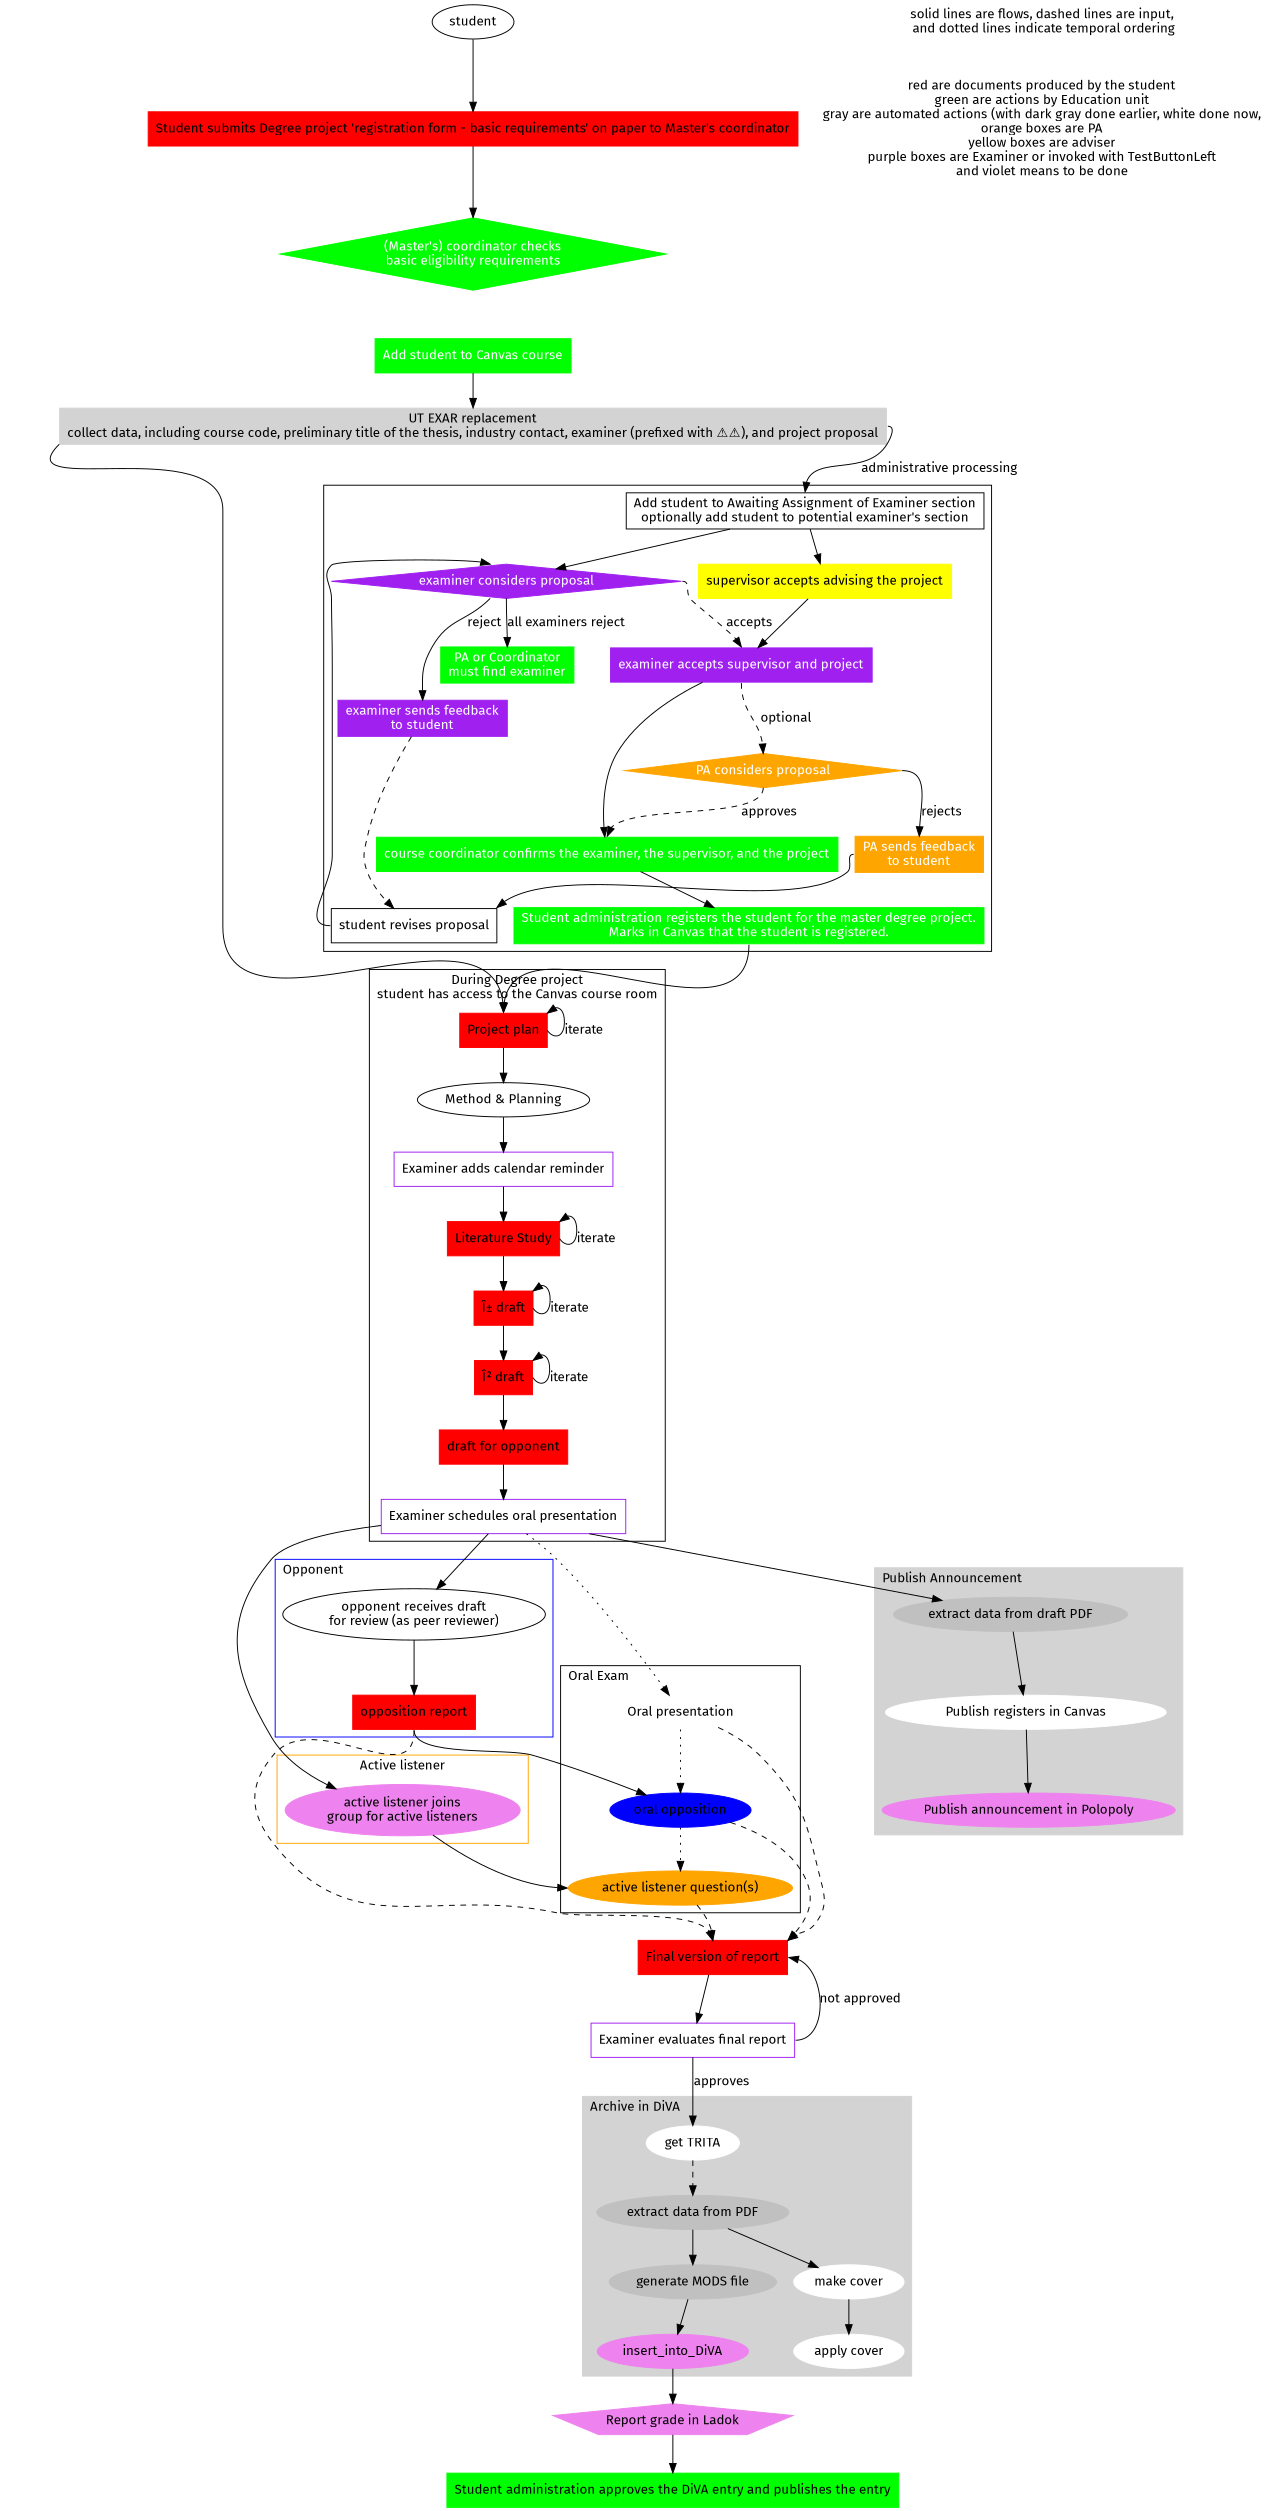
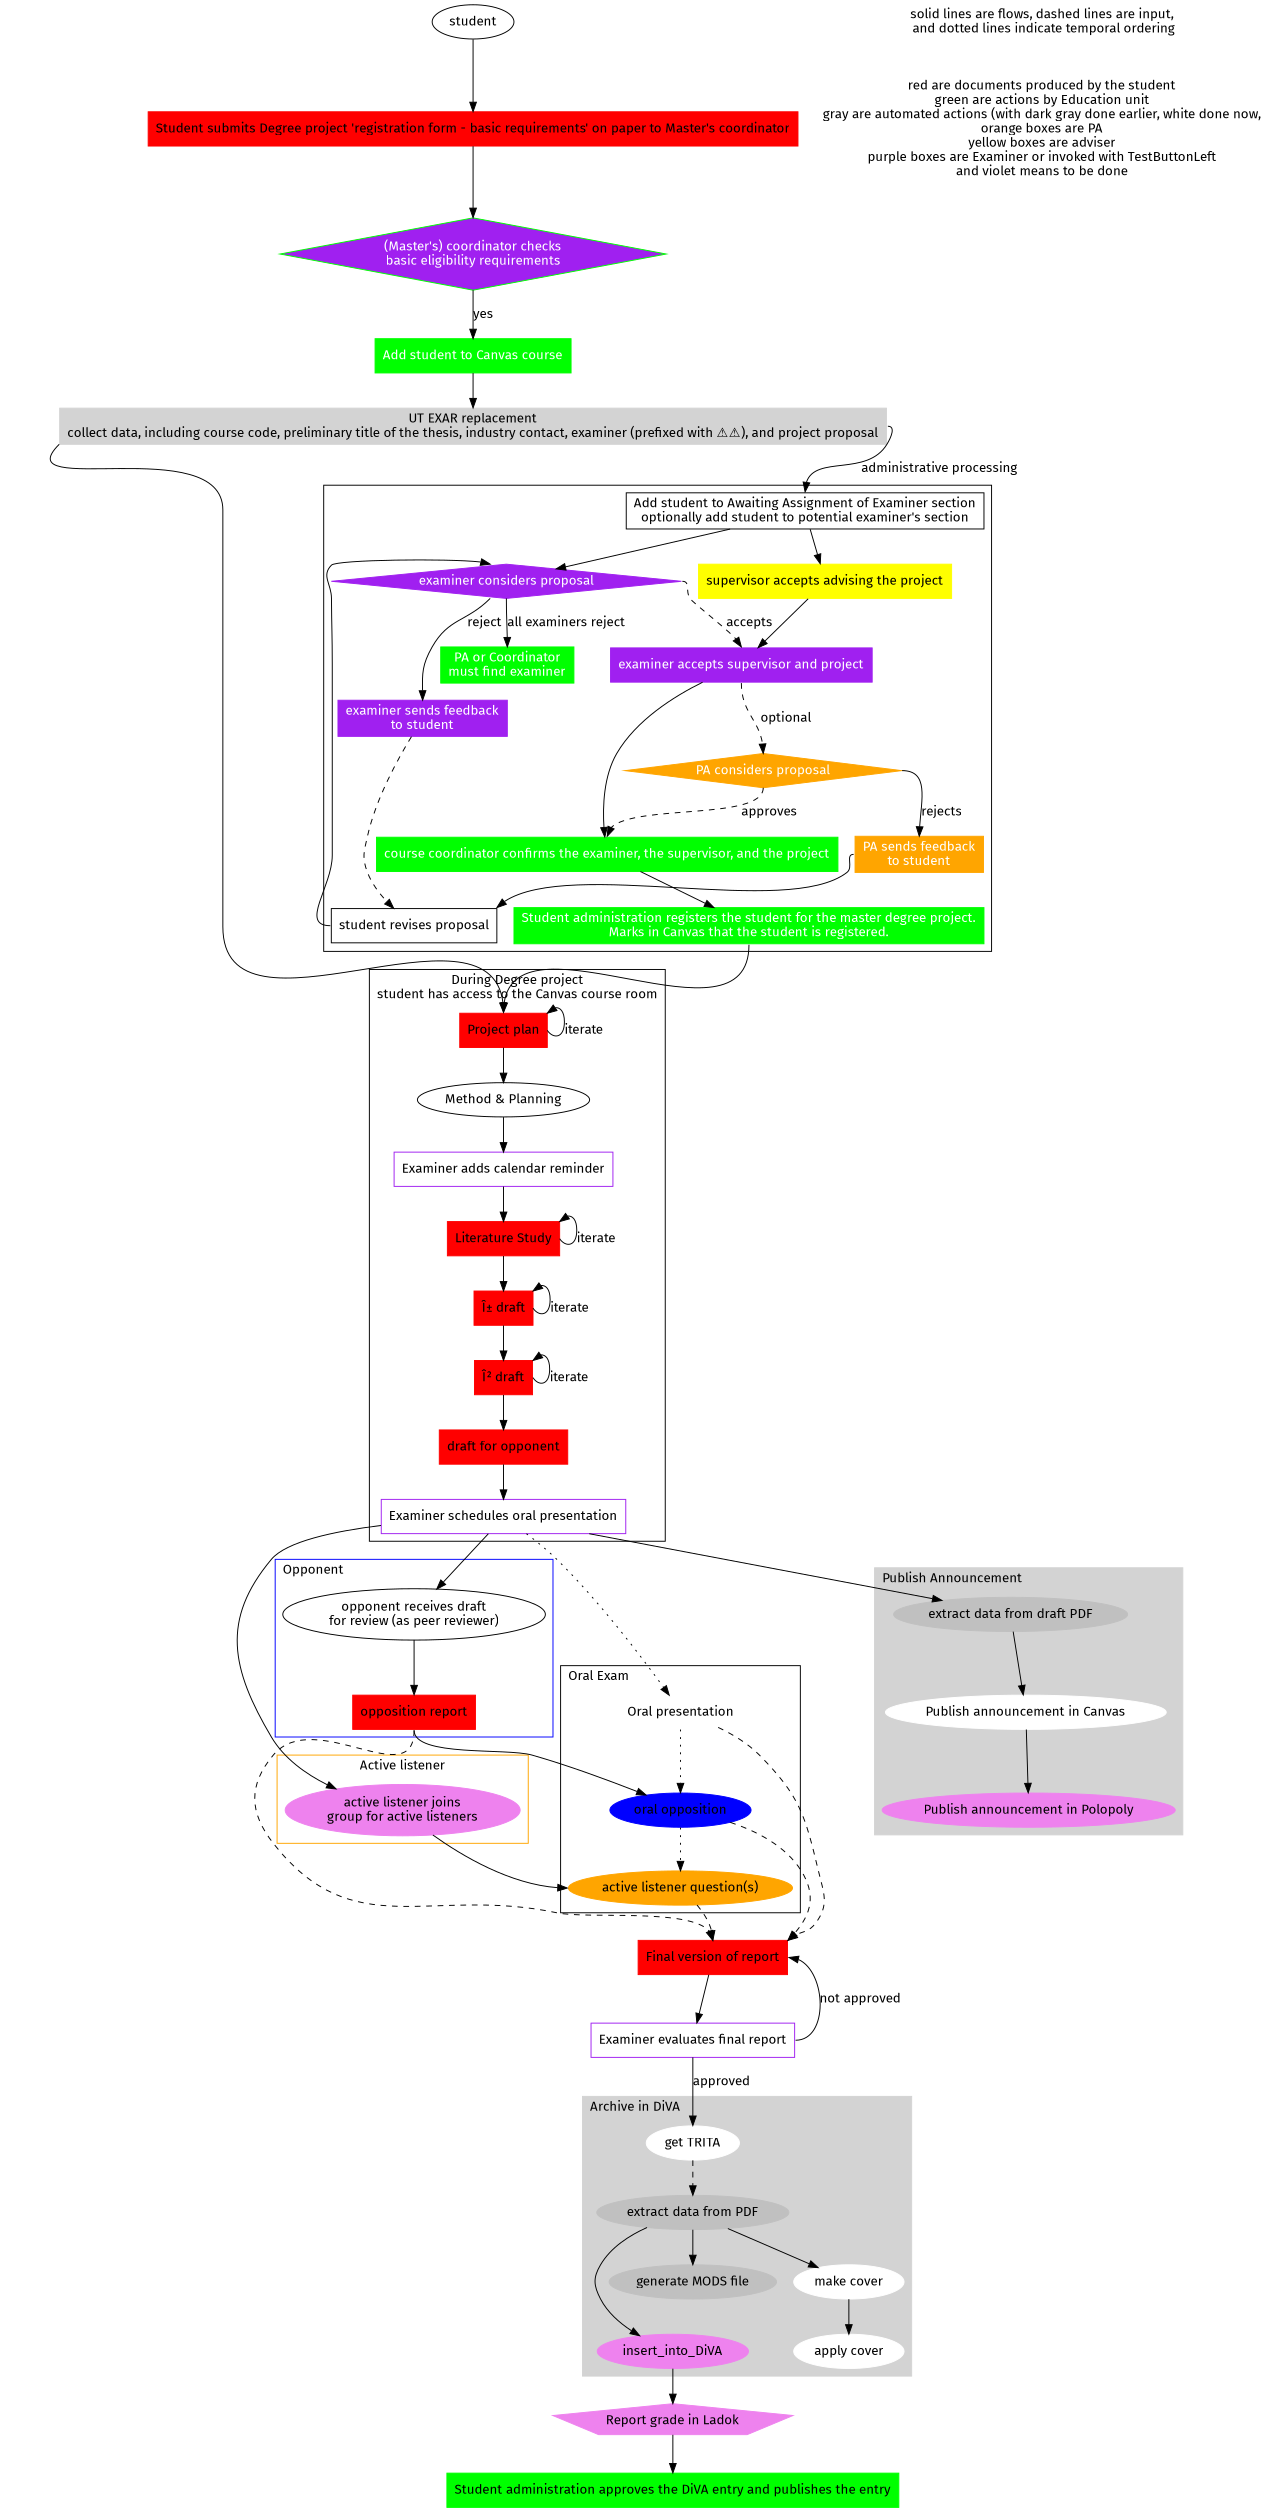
node "(Master's) coordinator checks basic eligibility requirements": fillcolor green -> purple
edge "(Master's) coordinator checks basic eligibility requirements" -> "Add student to Canvas course": added, label "yes"
node "Publish registers in Canvas": label "Publish registers in Canvas" -> "Publish announcement in Canvas"
edge "Examiner evaluates final report" -> "get TRITA": label "approves" -> "approved"
edge "generate MODS file" -> "insert_into_DiVA": now "extract data from PDF" -> "insert_into_DiVA"
